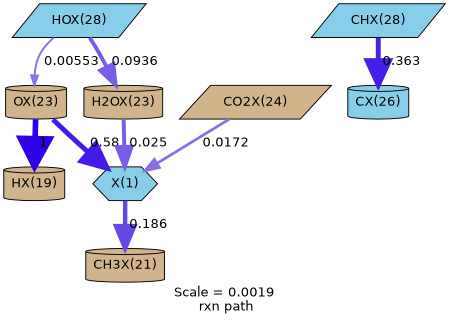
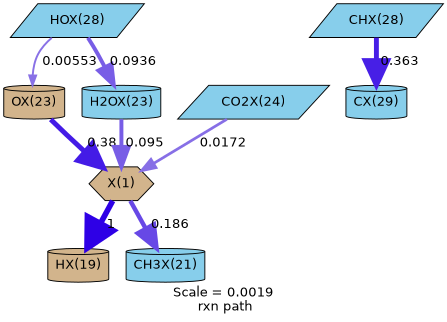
node "H2OX(23)": fillcolor tan -> skyblue
node "CO2X(24)": fillcolor tan -> skyblue
node "CX(26)": label "CX(26)" -> "CX(29)"
edge "OX(23)" -> "HX(19)": now "X(1)" -> "HX(19)"
edge "OX(23)" -> "X(1)": label " 0.58" -> " 0.38"
edge "H2OX(23)" -> "X(1)": label " 0.025" -> " 0.095"
node "X(1)": fillcolor skyblue -> tan
node "CH3X(21)": fillcolor tan -> skyblue
